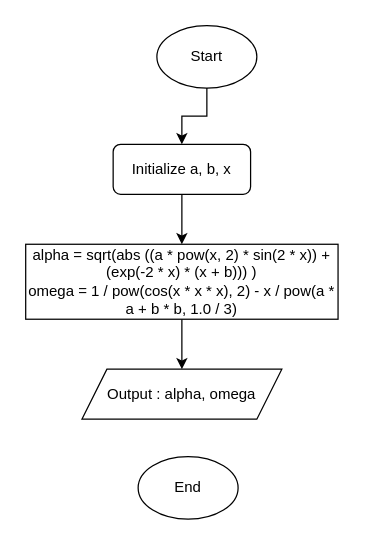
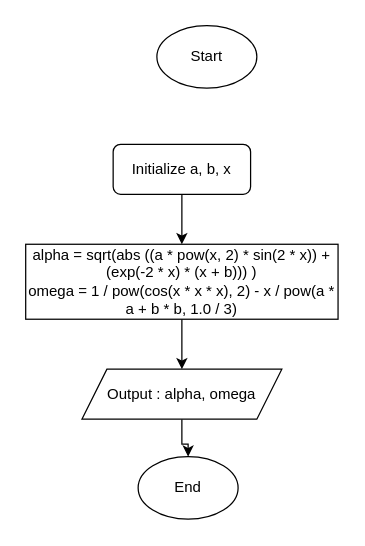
edge "Start" -> "Initialize a, b, x": removed
edge "Output : alpha, omega" -> "End": added
